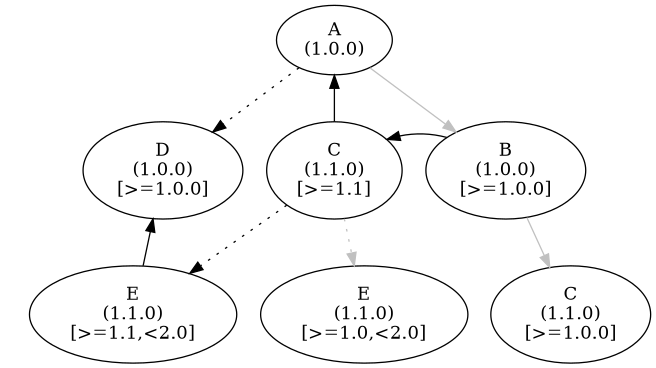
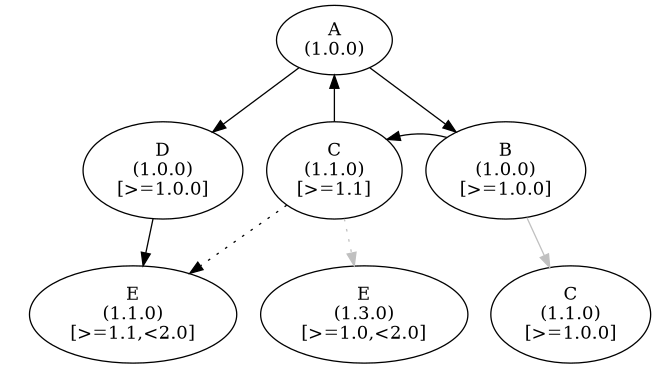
edge "A (1.0.0)" -> "D (1.0.0) [>=1.0.0]": style dotted -> solid
edge "A (1.0.0)" -> "B (1.0.0) [>=1.0.0]": color grey -> black
edge "E (1.1.0) [>=1.1,<2.0]" -> "D (1.0.0) [>=1.0.0]": reversed
node "E (1.1.0) [>=1.0,<2.0]": label "E (1.1.0) [>=1.0,<2.0]" -> "E (1.3.0) [>=1.0,<2.0]"
